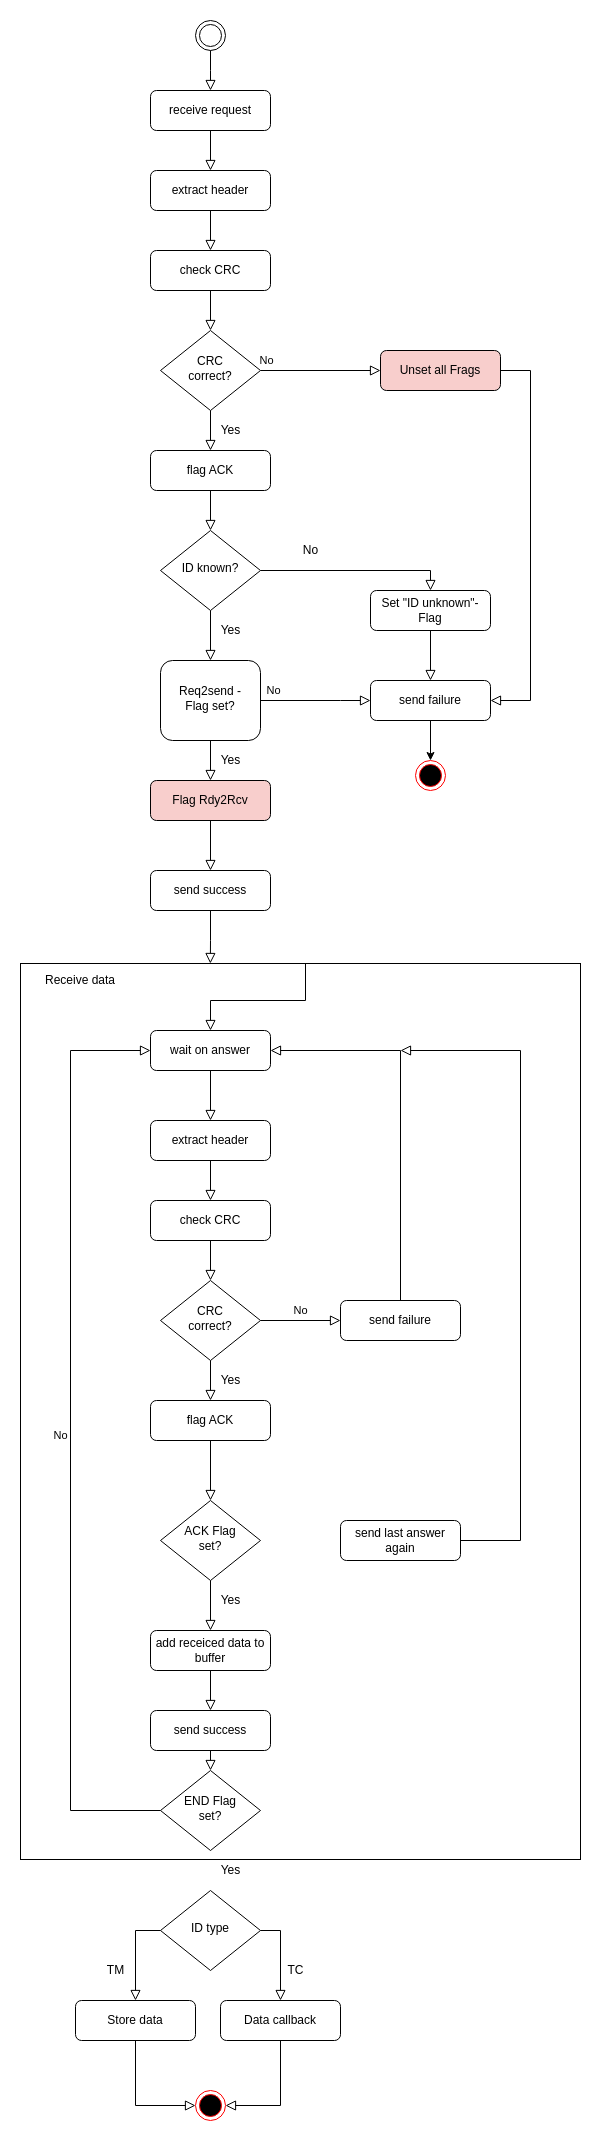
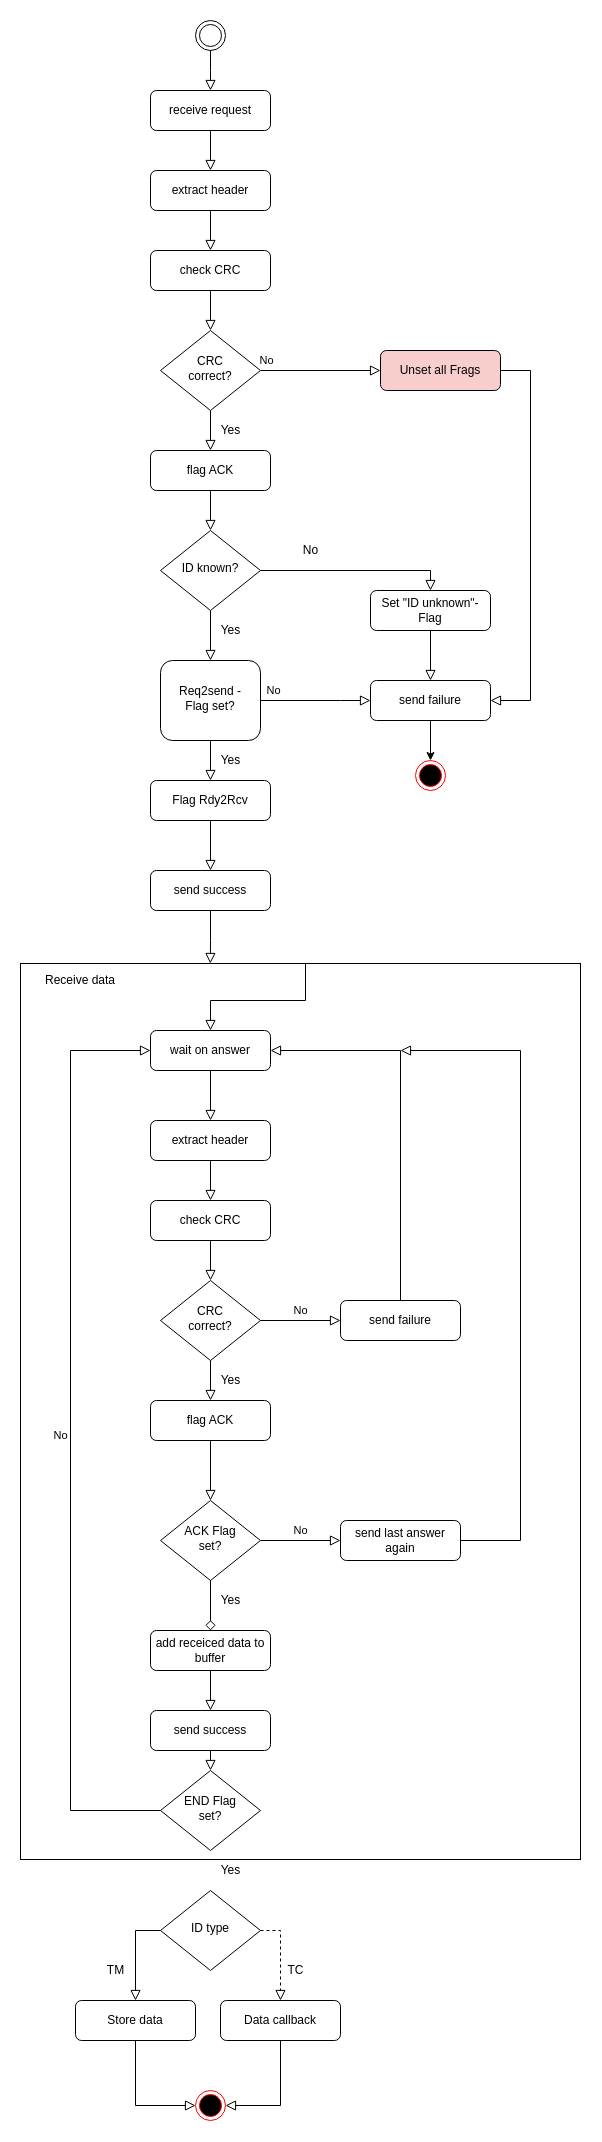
node "Flag Rdy2Rcv": fillcolor #f8cecc -> #ffffff
edge "ACK Flag set?" -> "send last answer again": added, label "No"
edge "ACK Flag set?" -> "add receiced data to buffer": arrowhead block -> diamond
edge "ID type" -> "Data callback": style solid -> dashed
